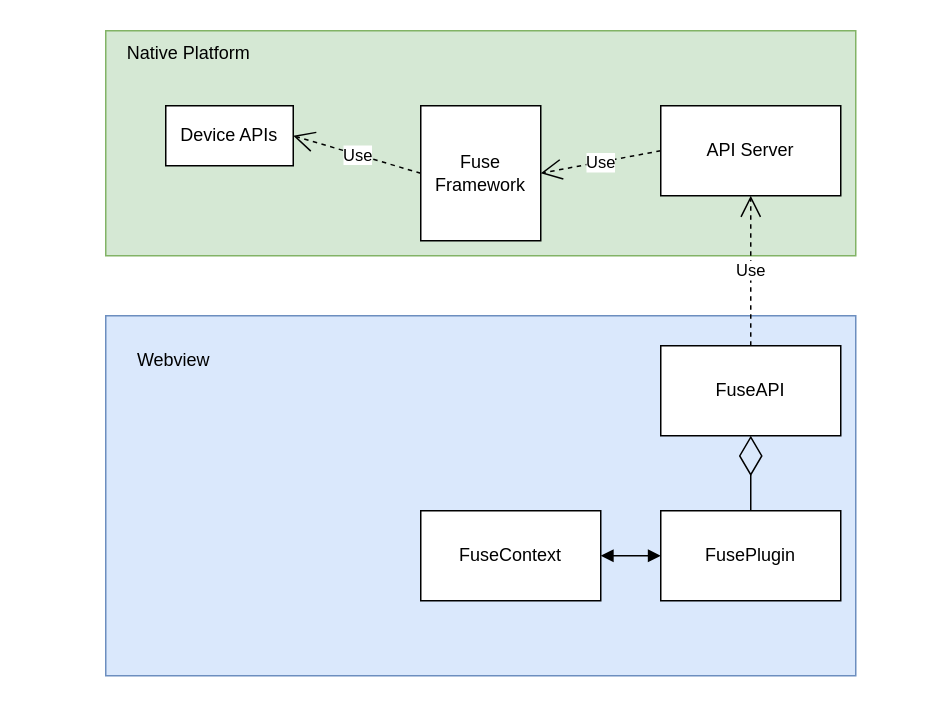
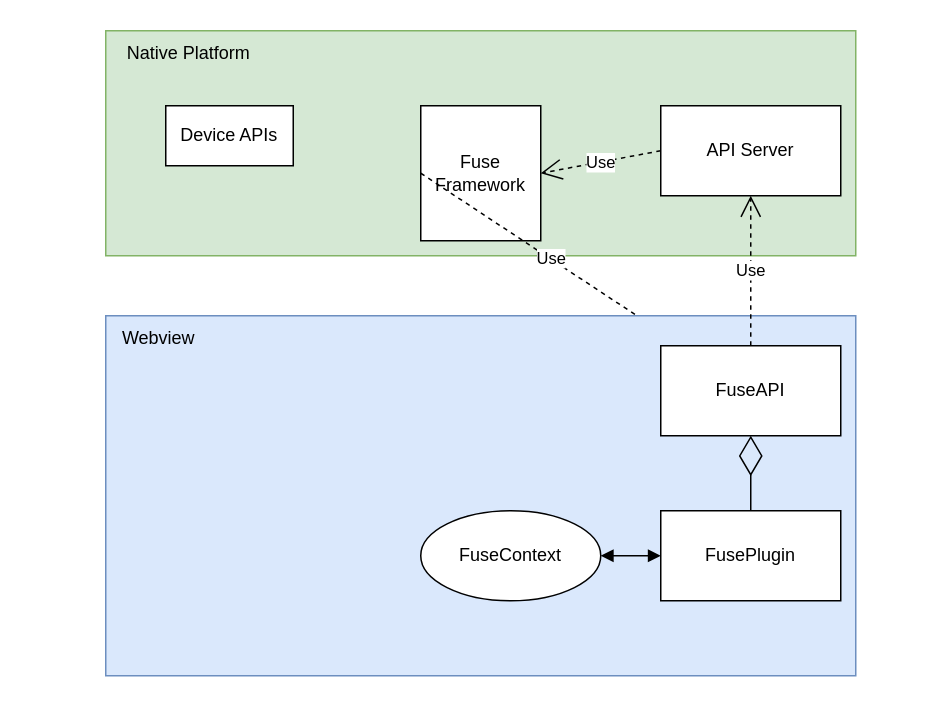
edge "Fuse Framework" -> "Device APIs": now "Fuse Framework" -> "FuseAPI"
node "Webview": moved (173, 361) -> (158, 338)
node "FuseContext": shape rectangle -> ellipse
